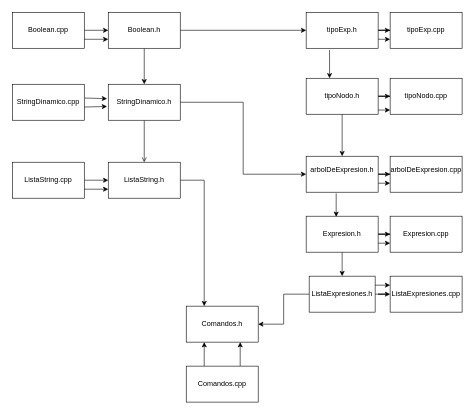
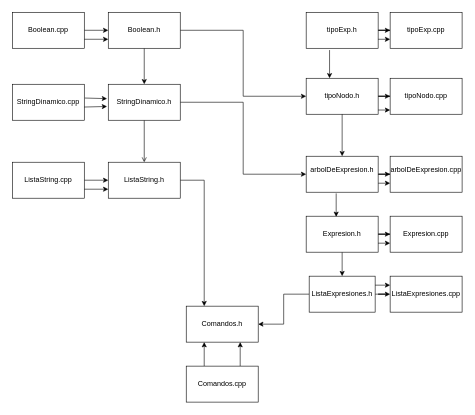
edge "Boolean.h" -> "tipoExp.h": now "Boolean.h" -> "tipoNodo.h"
